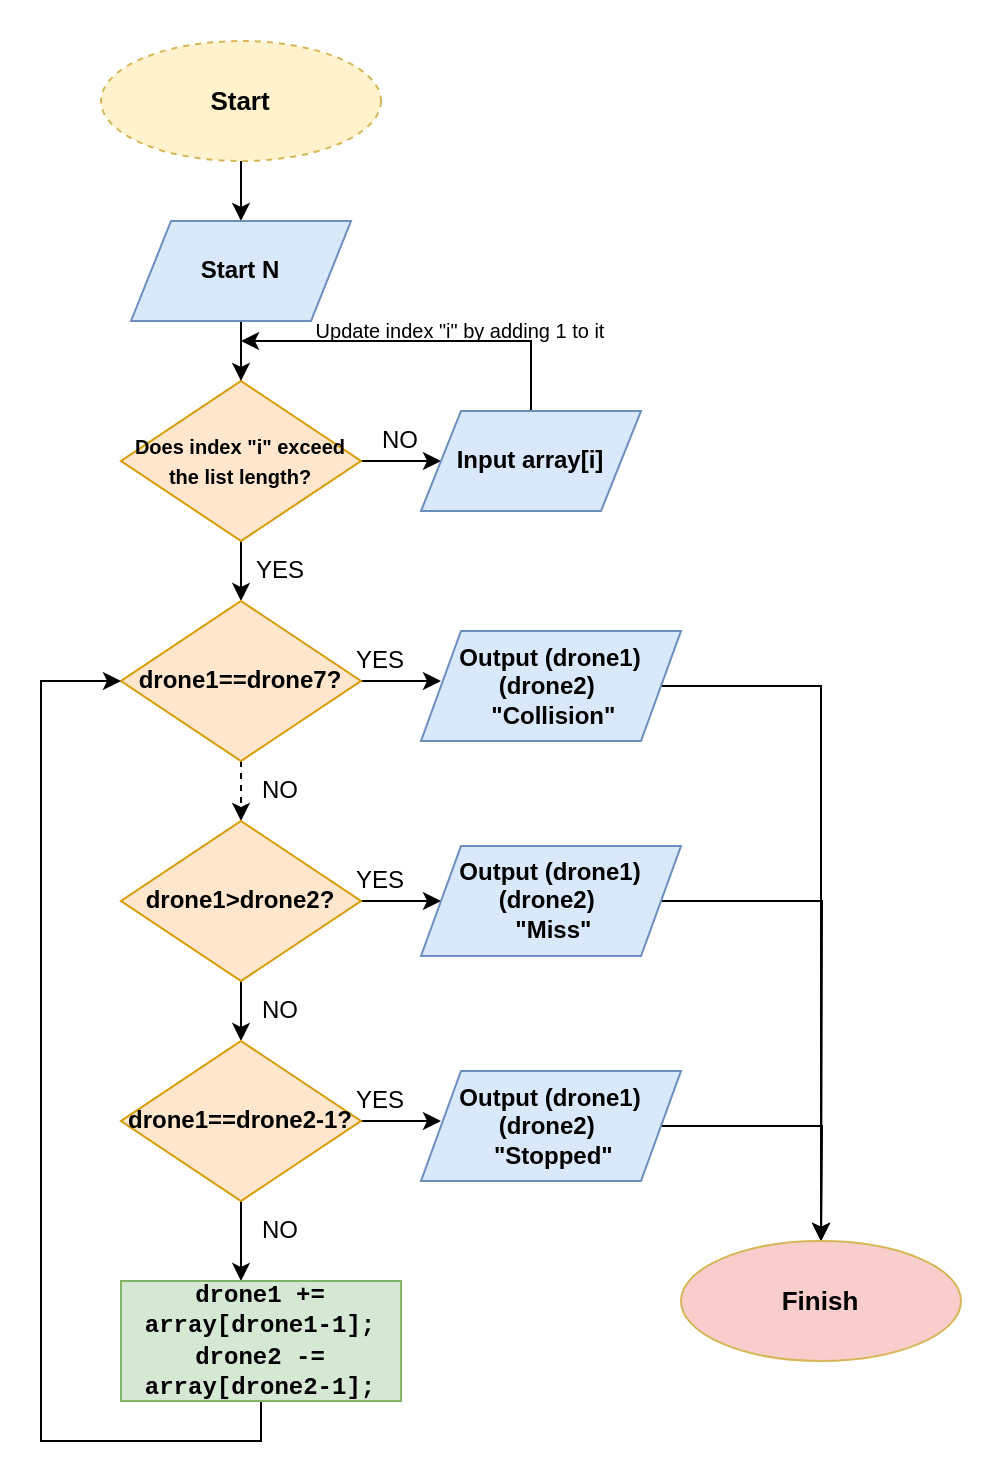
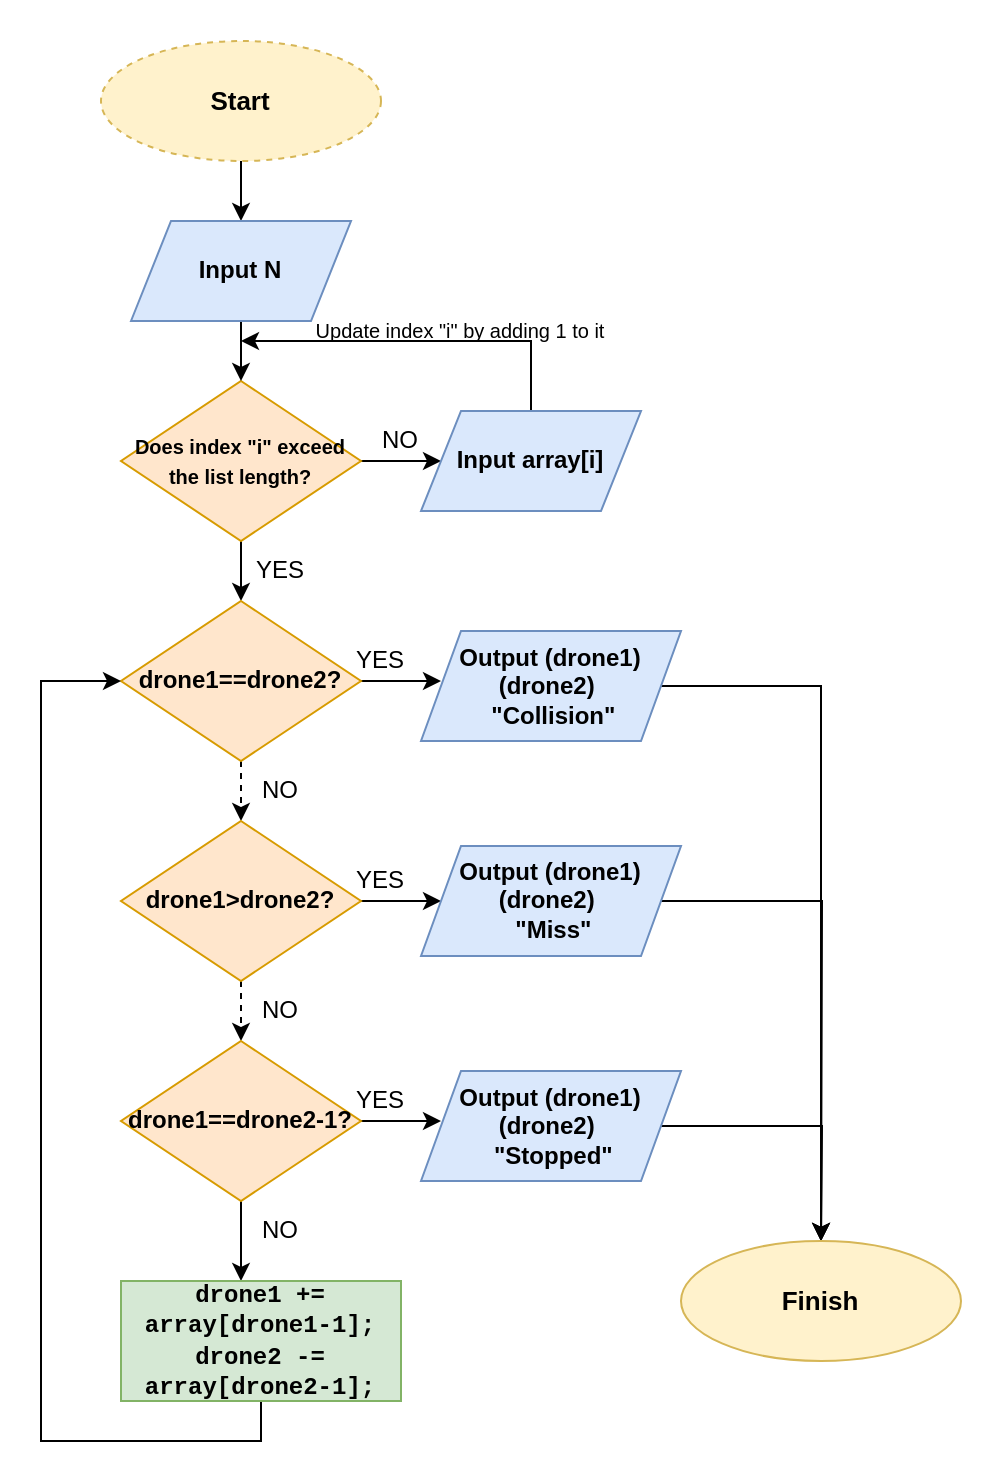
node "Start N": label "Start N" -> "Input N"
node "drone1==drone7?": label "drone1==drone7?" -> "drone1==drone2?"
edge "drone1>drone2?" -> "drone1==drone2-1?": style solid -> dashed
node "Finish": fillcolor #f8cecc -> #fff2cc
